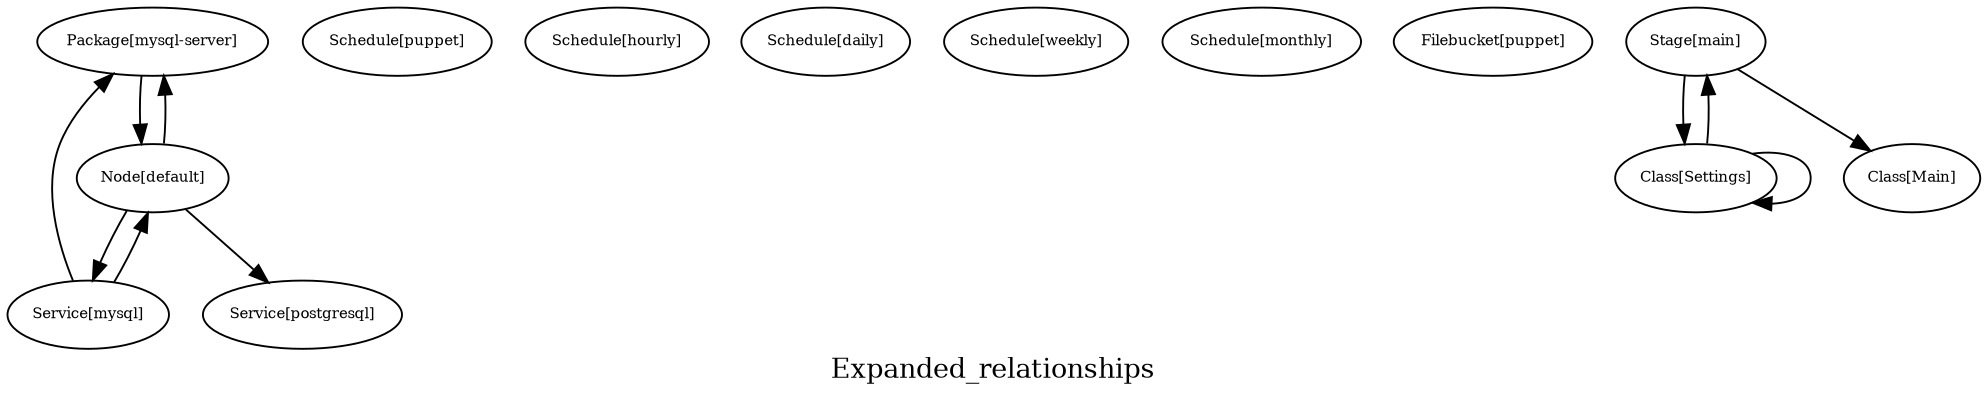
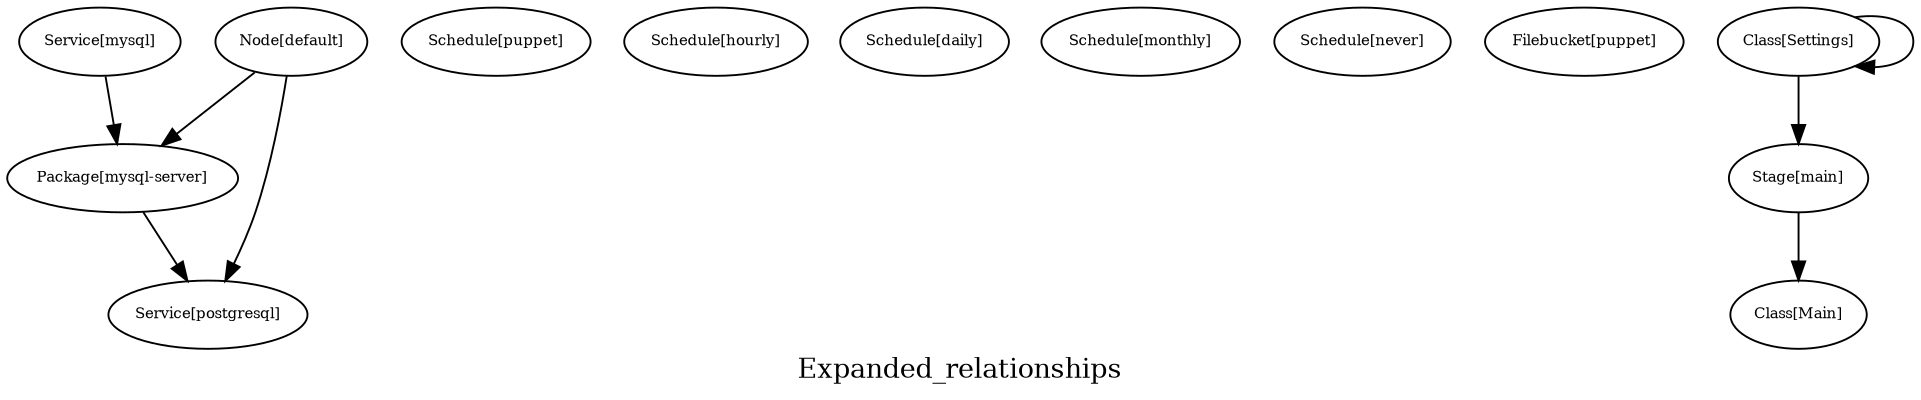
node "Schedule[weekly]": removed
node "Schedule[never]": added
edge "Package[mysql-server]" -> "Node[default]": now "Package[mysql-server]" -> "Service[postgresql]"
edge "Stage[main]" -> "Class[Settings]": removed
edge "Node[default]" -> "Service[mysql]": removed
edge "Service[mysql]" -> "Node[default]": removed
